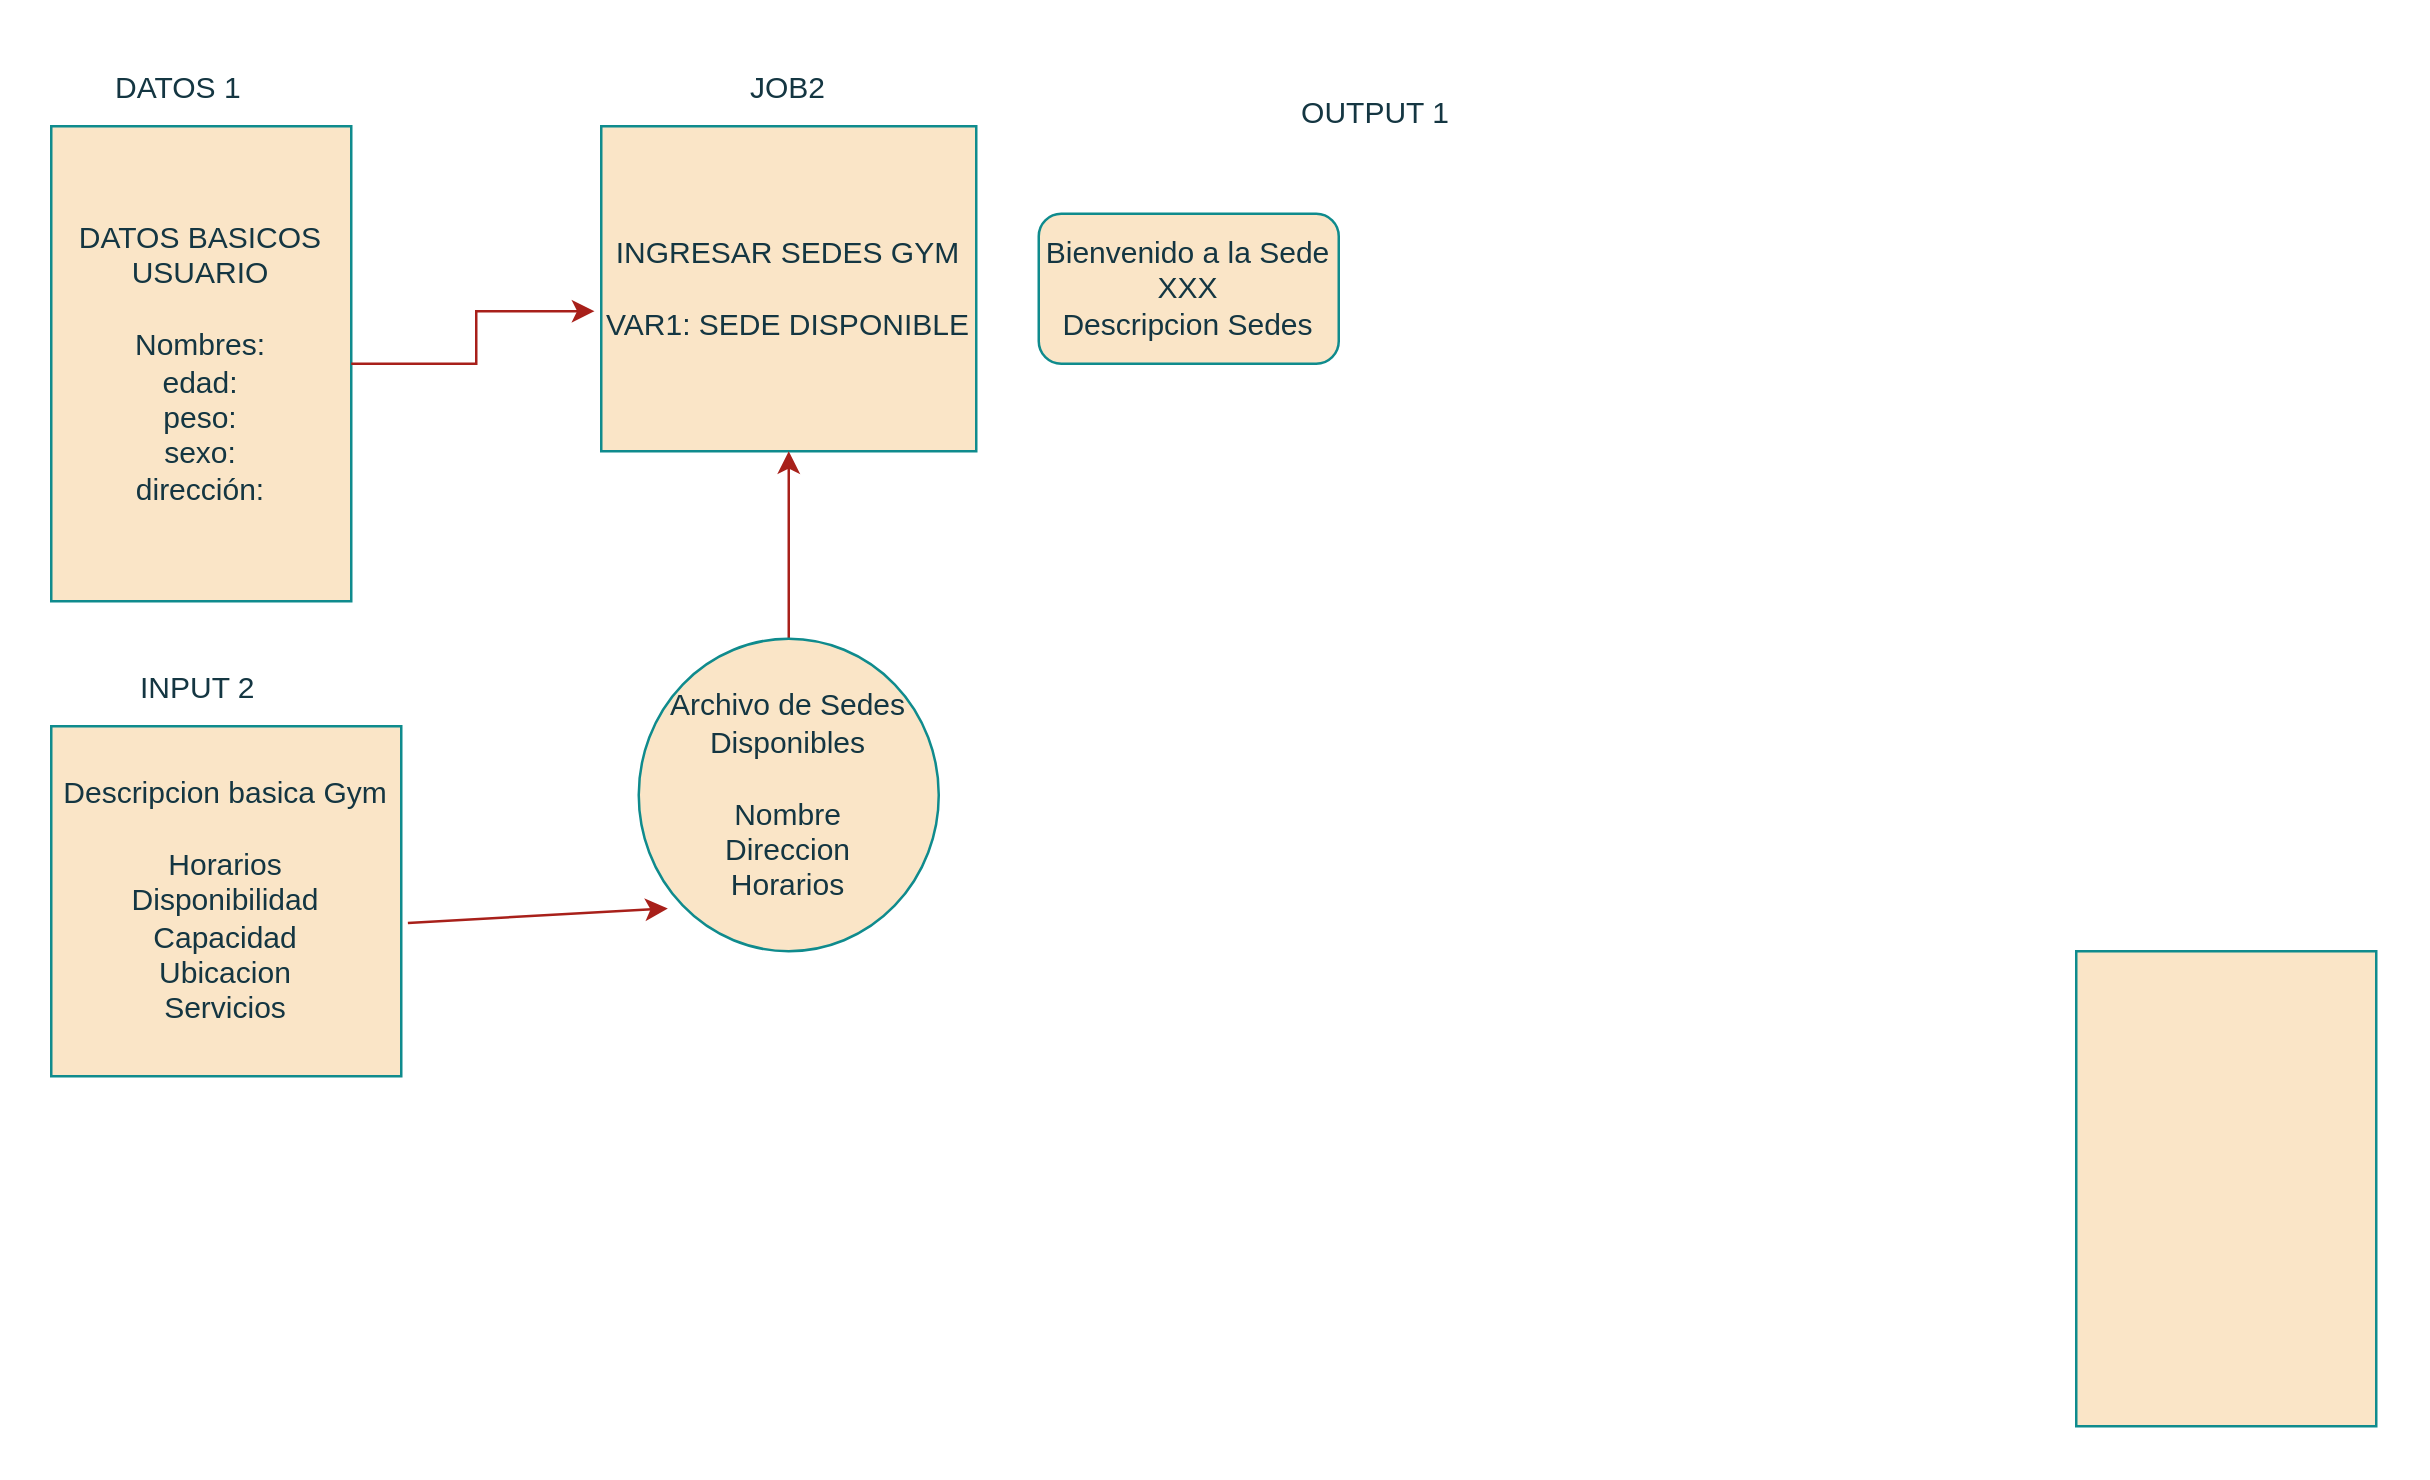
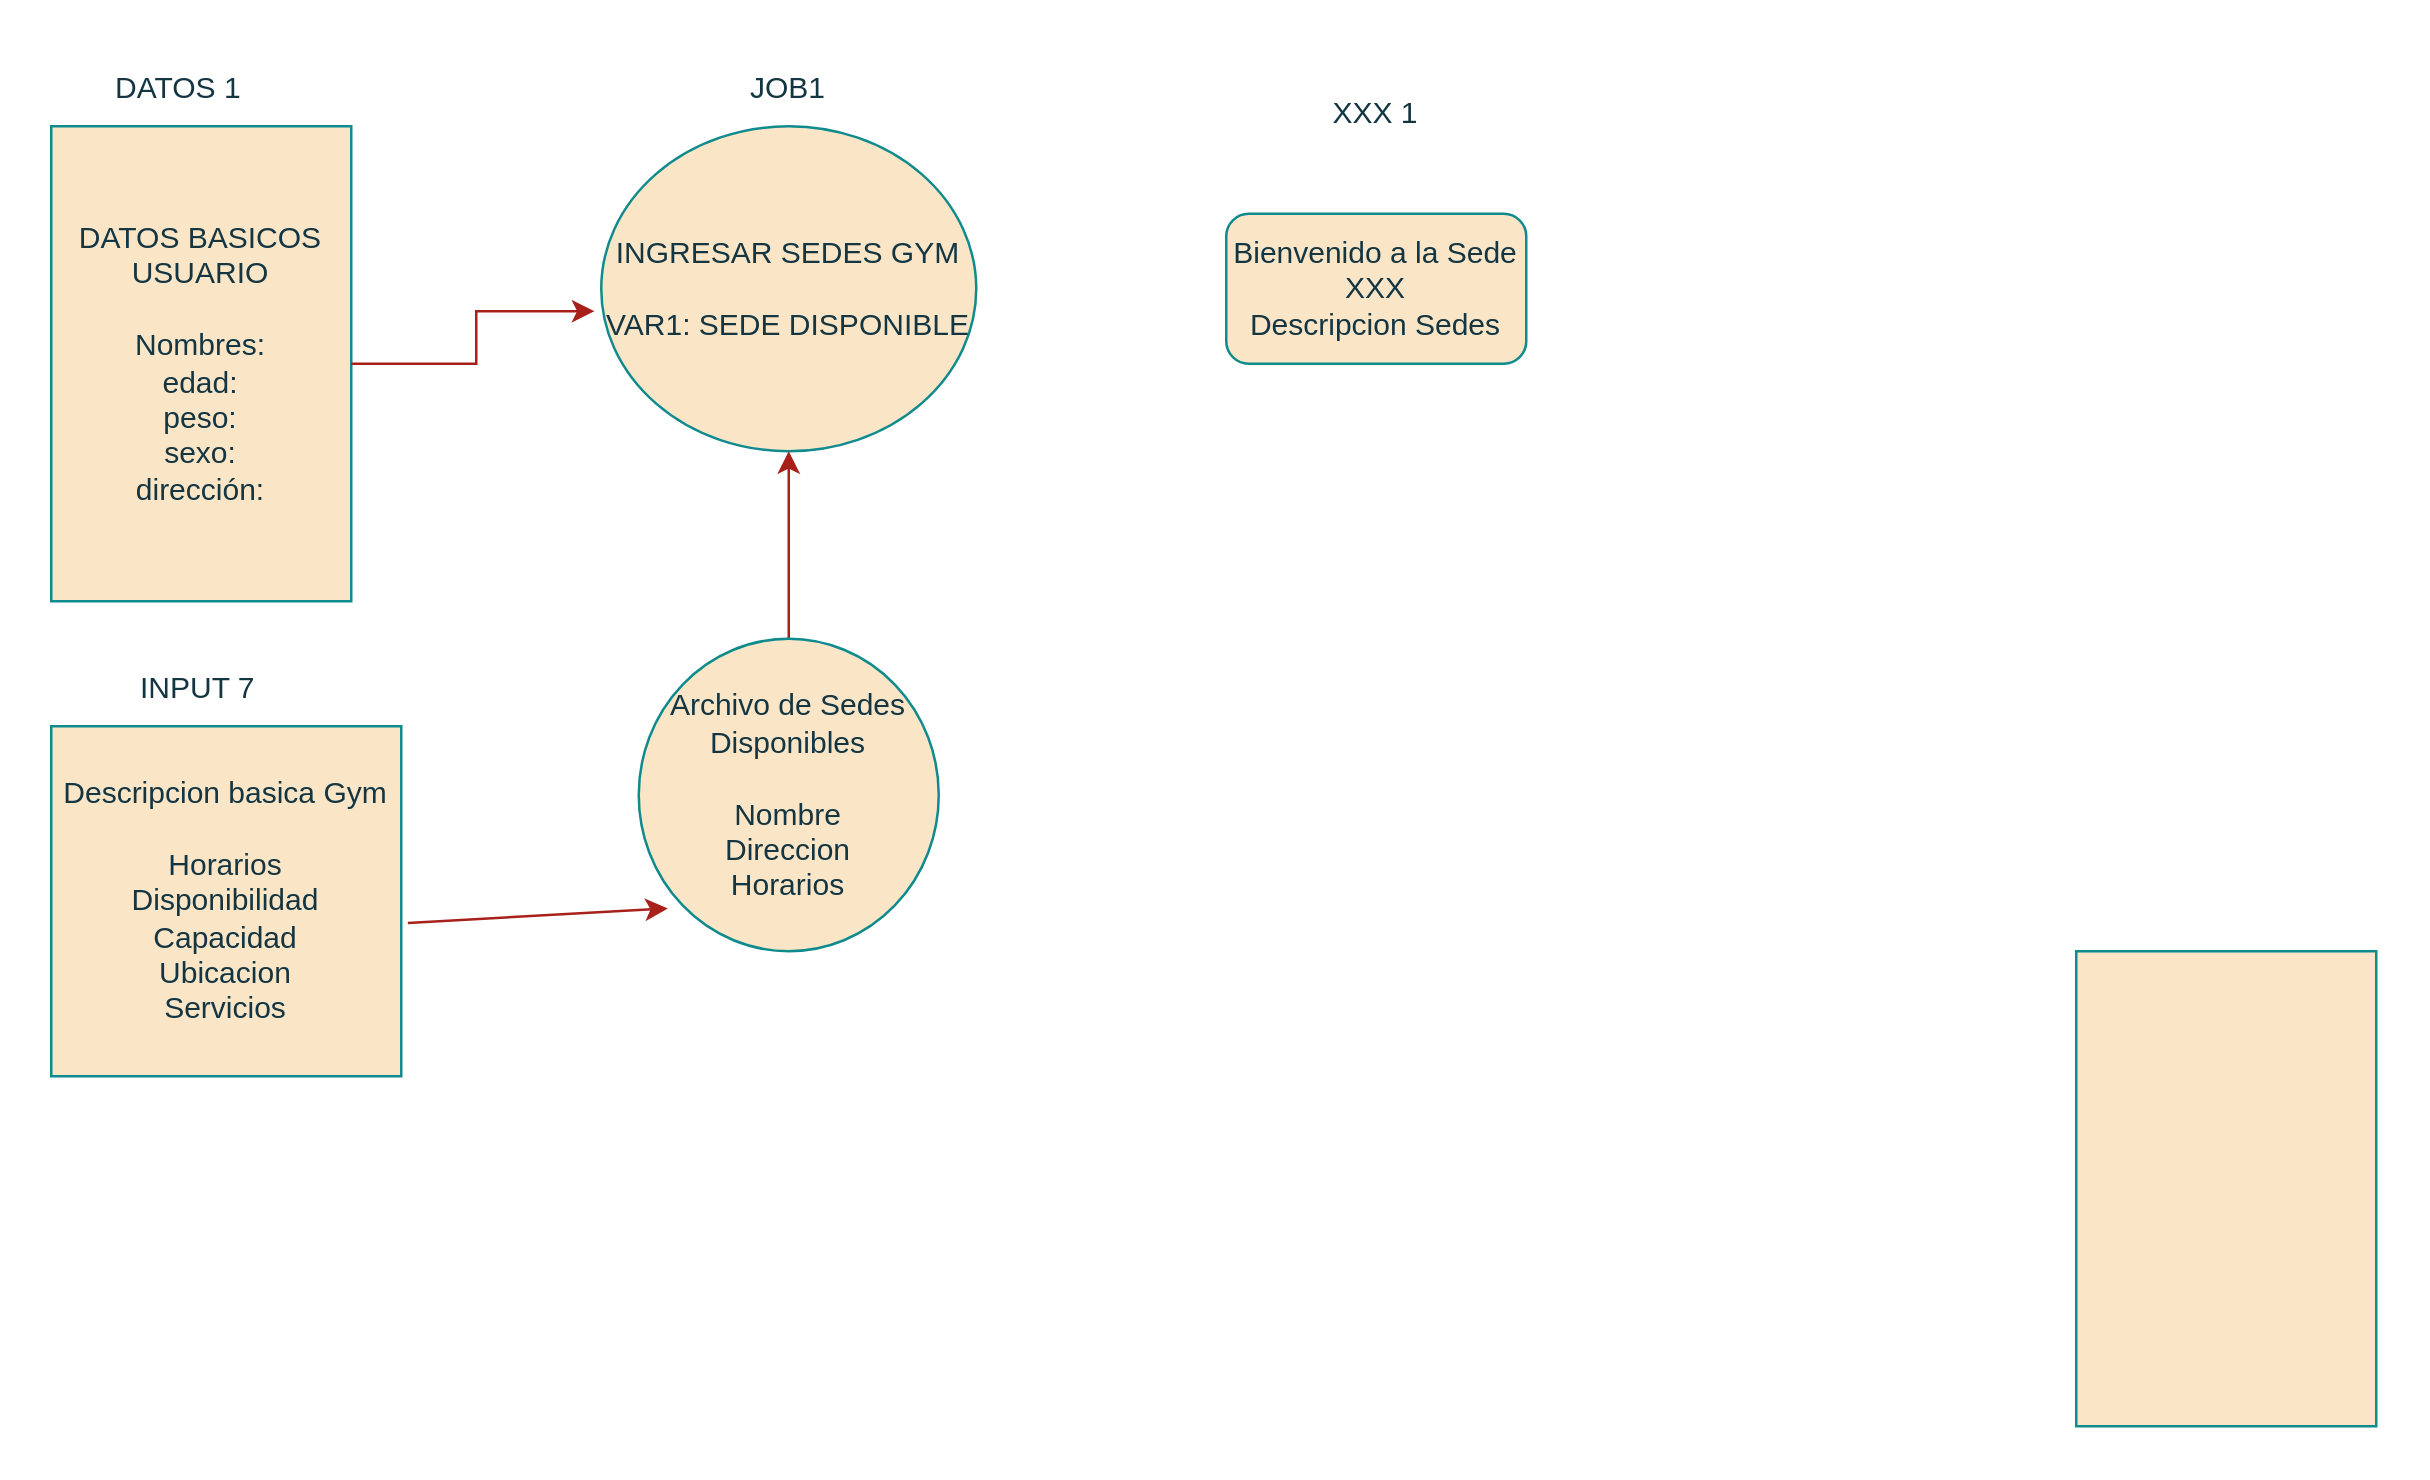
node "JOB2": label "JOB2" -> "JOB1"
node "OUTPUT 1": label "OUTPUT 1" -> "XXX 1"
node "INGRESAR SEDES GYM VAR1: SEDE DISPONIBLE": shape rectangle -> ellipse
node "Bienvenido a la Sede XXX Descripcion Sedes": moved (1189, 289) -> (1376, 289)
node "INPUT 2": label "INPUT 2" -> "INPUT 7"
